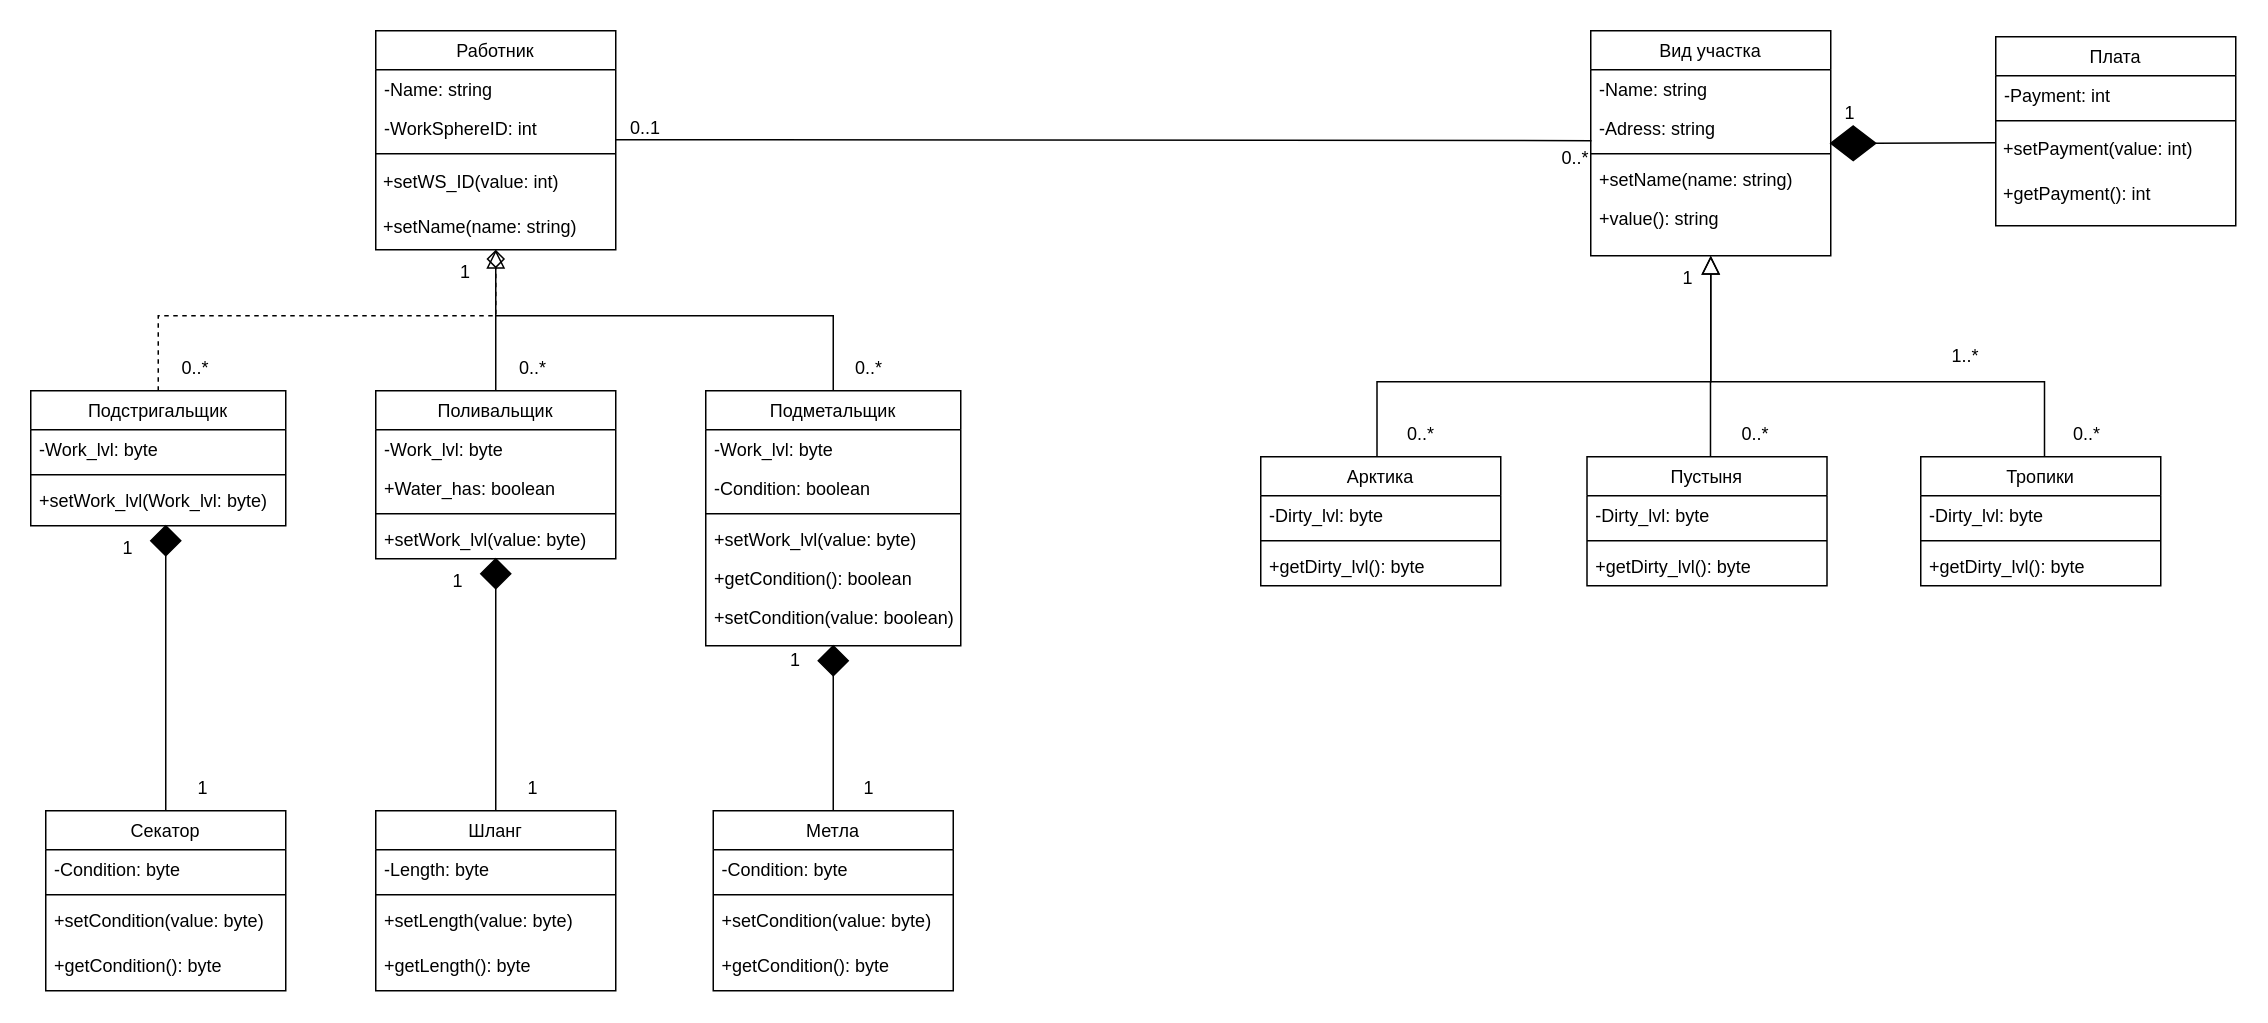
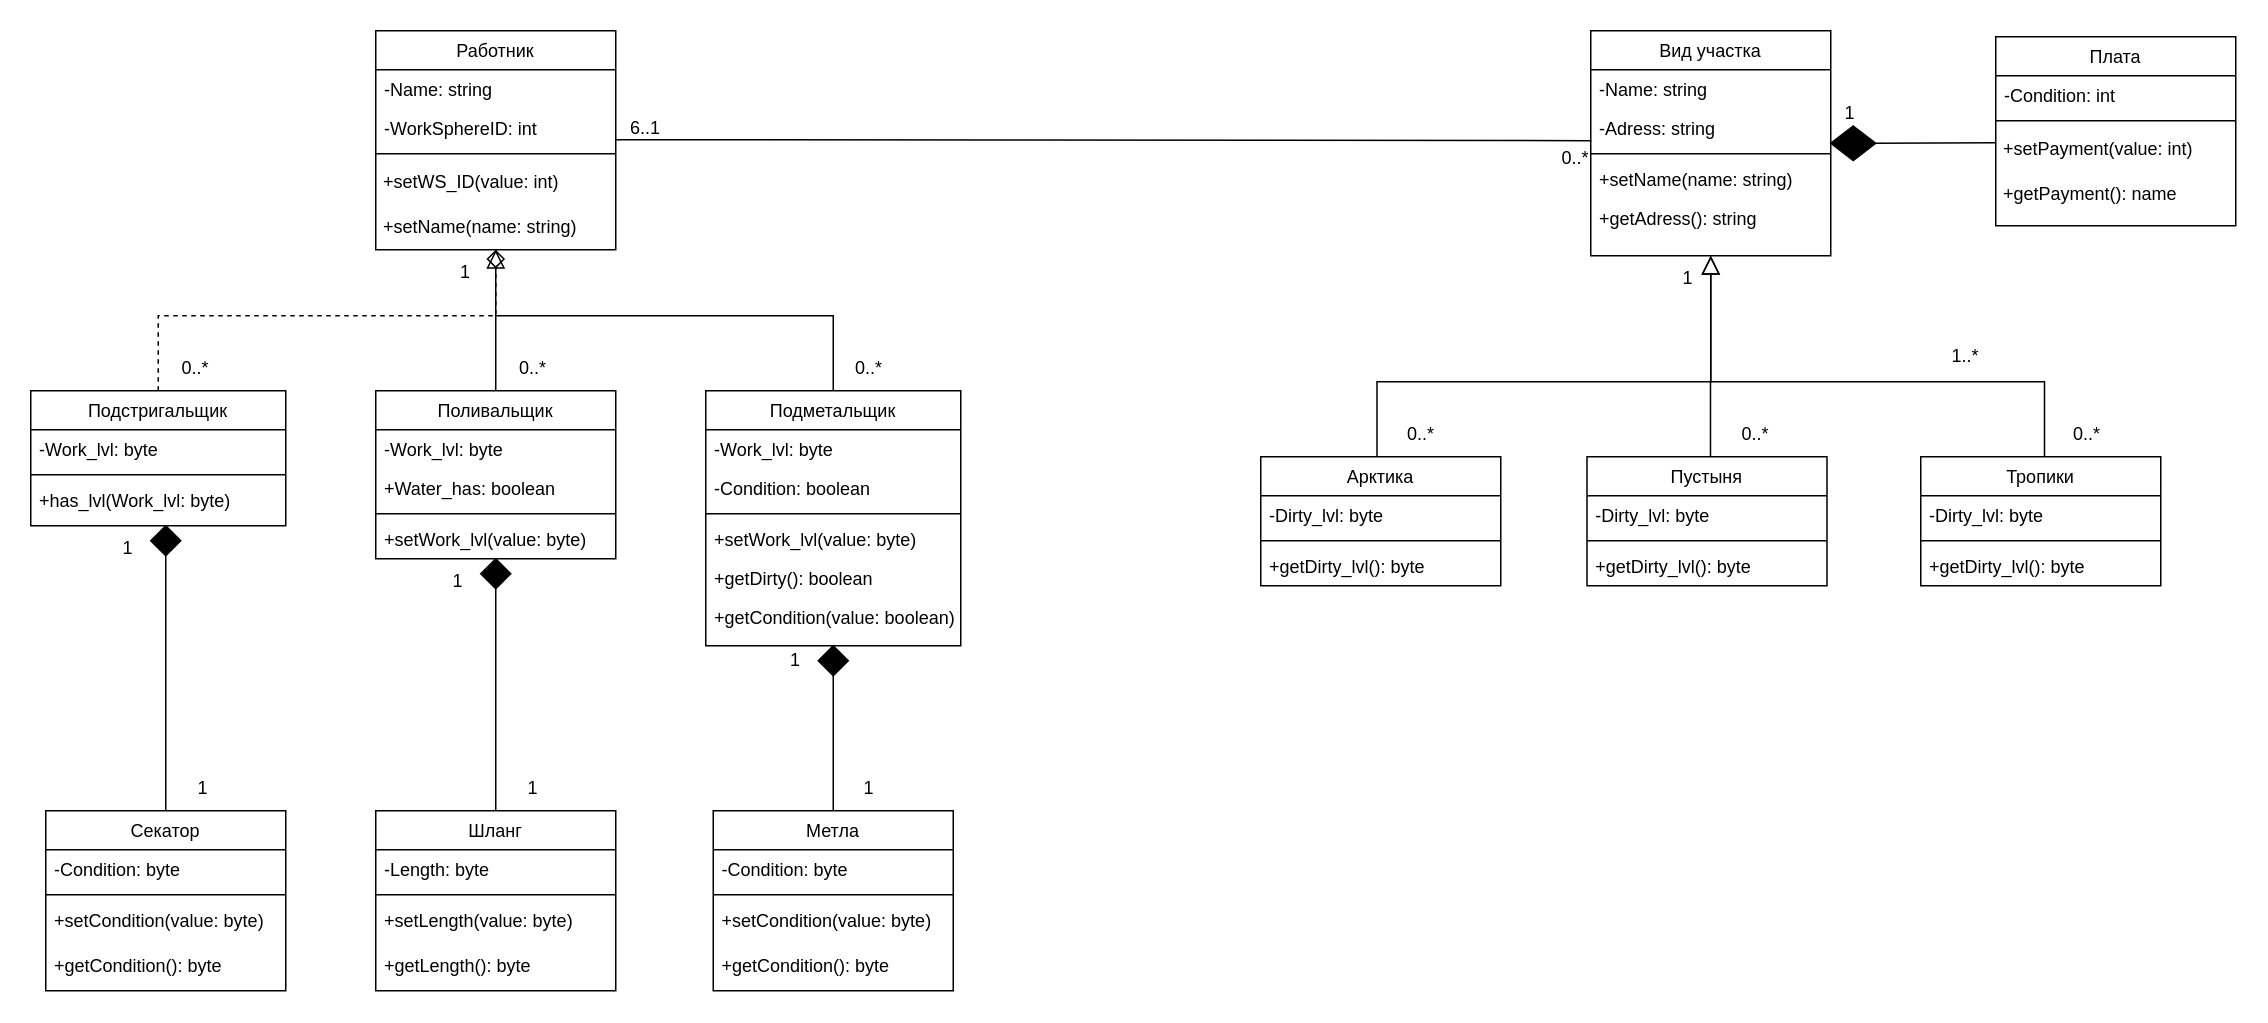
node "-Payment: int": label "-Payment: int" -> "-Condition: int"
node "0..1": label "0..1" -> "6..1"
node "+getPayment(): int": label "+getPayment(): int" -> "+getPayment(): name"
node "+value(): string": label "+value(): string" -> "+getAdress(): string"
node "+setWork_lvl(Work_lvl: byte)": label "+setWork_lvl(Work_lvl: byte)" -> "+has_lvl(Work_lvl: byte)"
node "+getCondition(): boolean": label "+getCondition(): boolean" -> "+getDirty(): boolean"
node "+setCondition(value: boolean)": label "+setCondition(value: boolean)" -> "+getCondition(value: boolean)"
